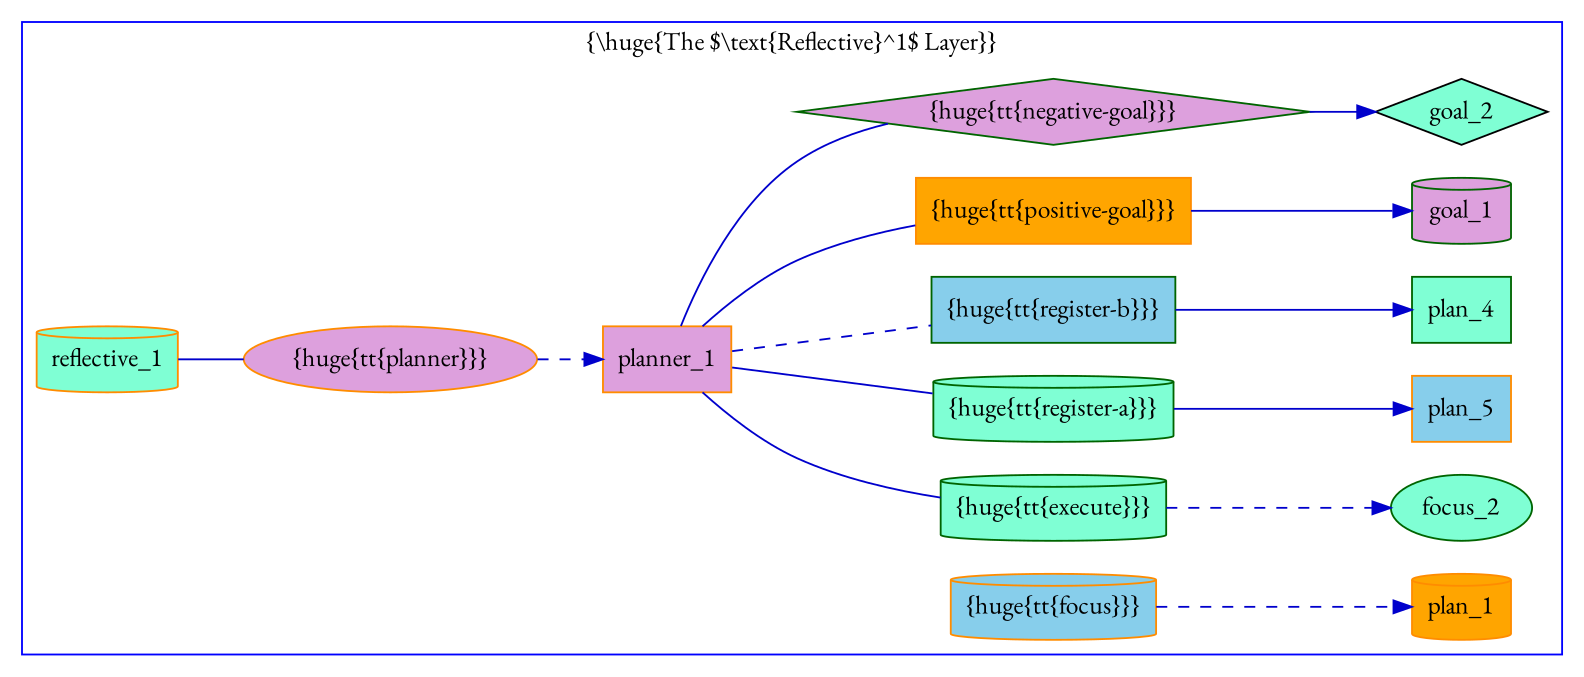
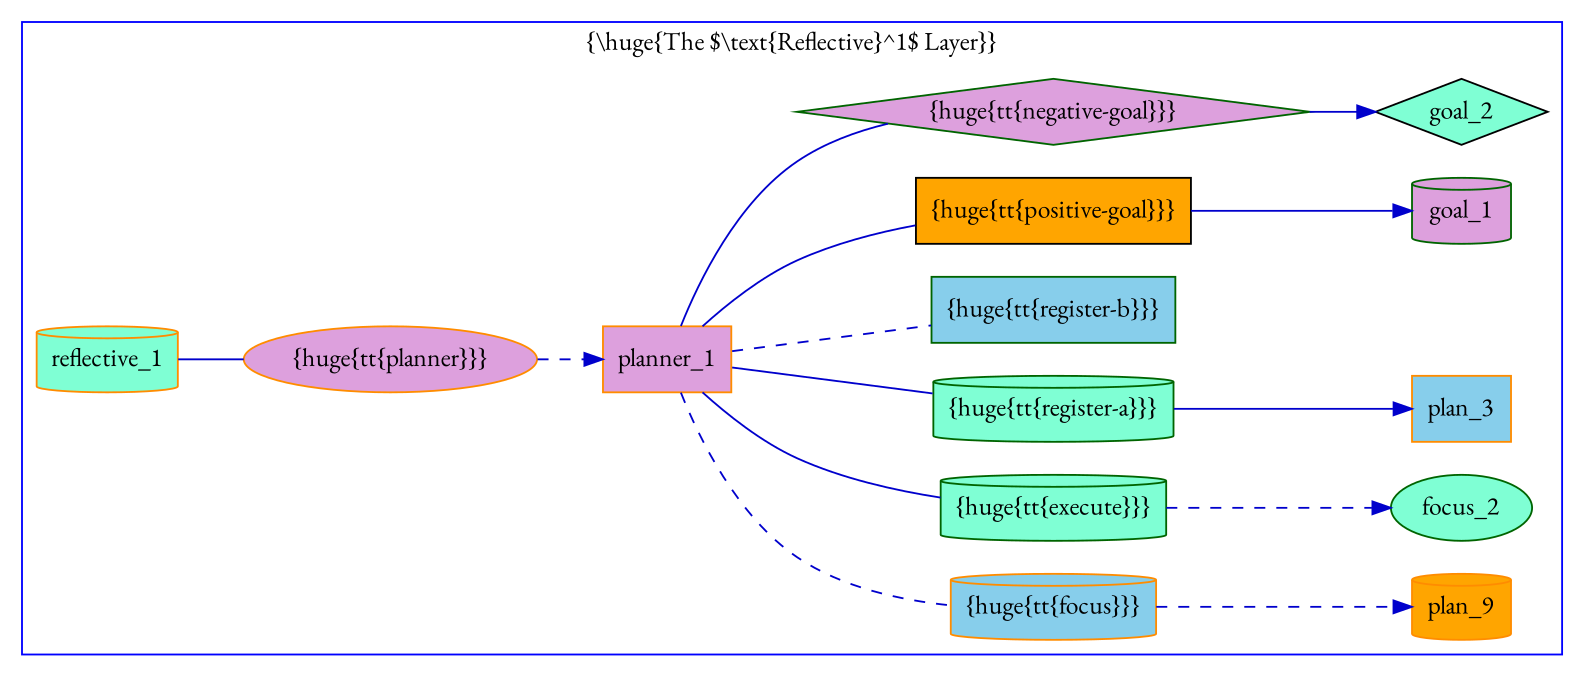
node "{huge{tt{positive-goal}}}": color darkorange -> black
node "plan_4": removed
node "plan_5": label "plan_5" -> "plan_3"
edge "planner_1" -- "{huge{tt{focus}}}": added
node "plan_1": label "plan_1" -> "plan_9"
